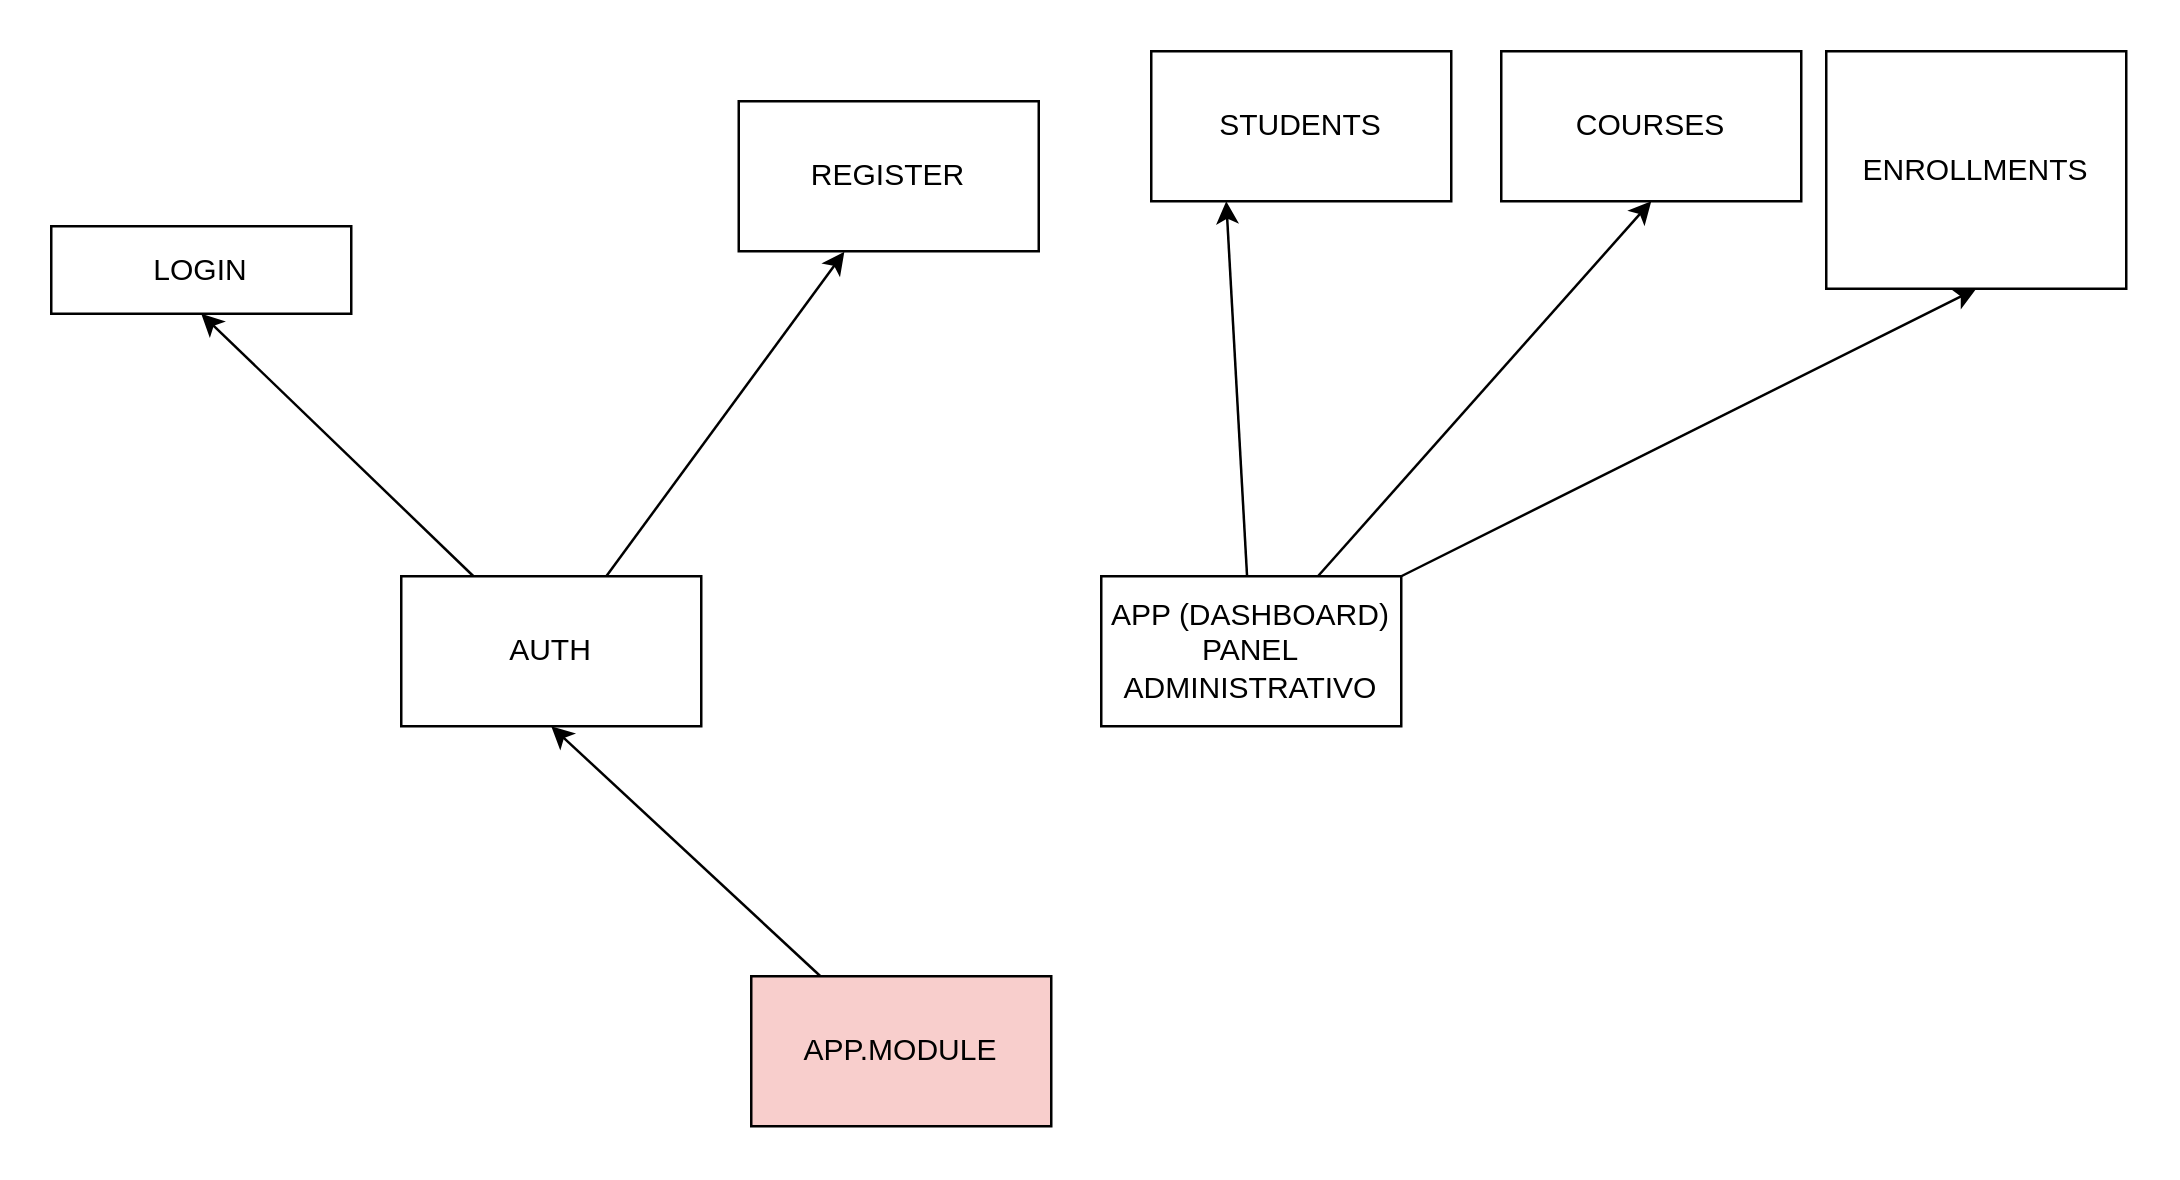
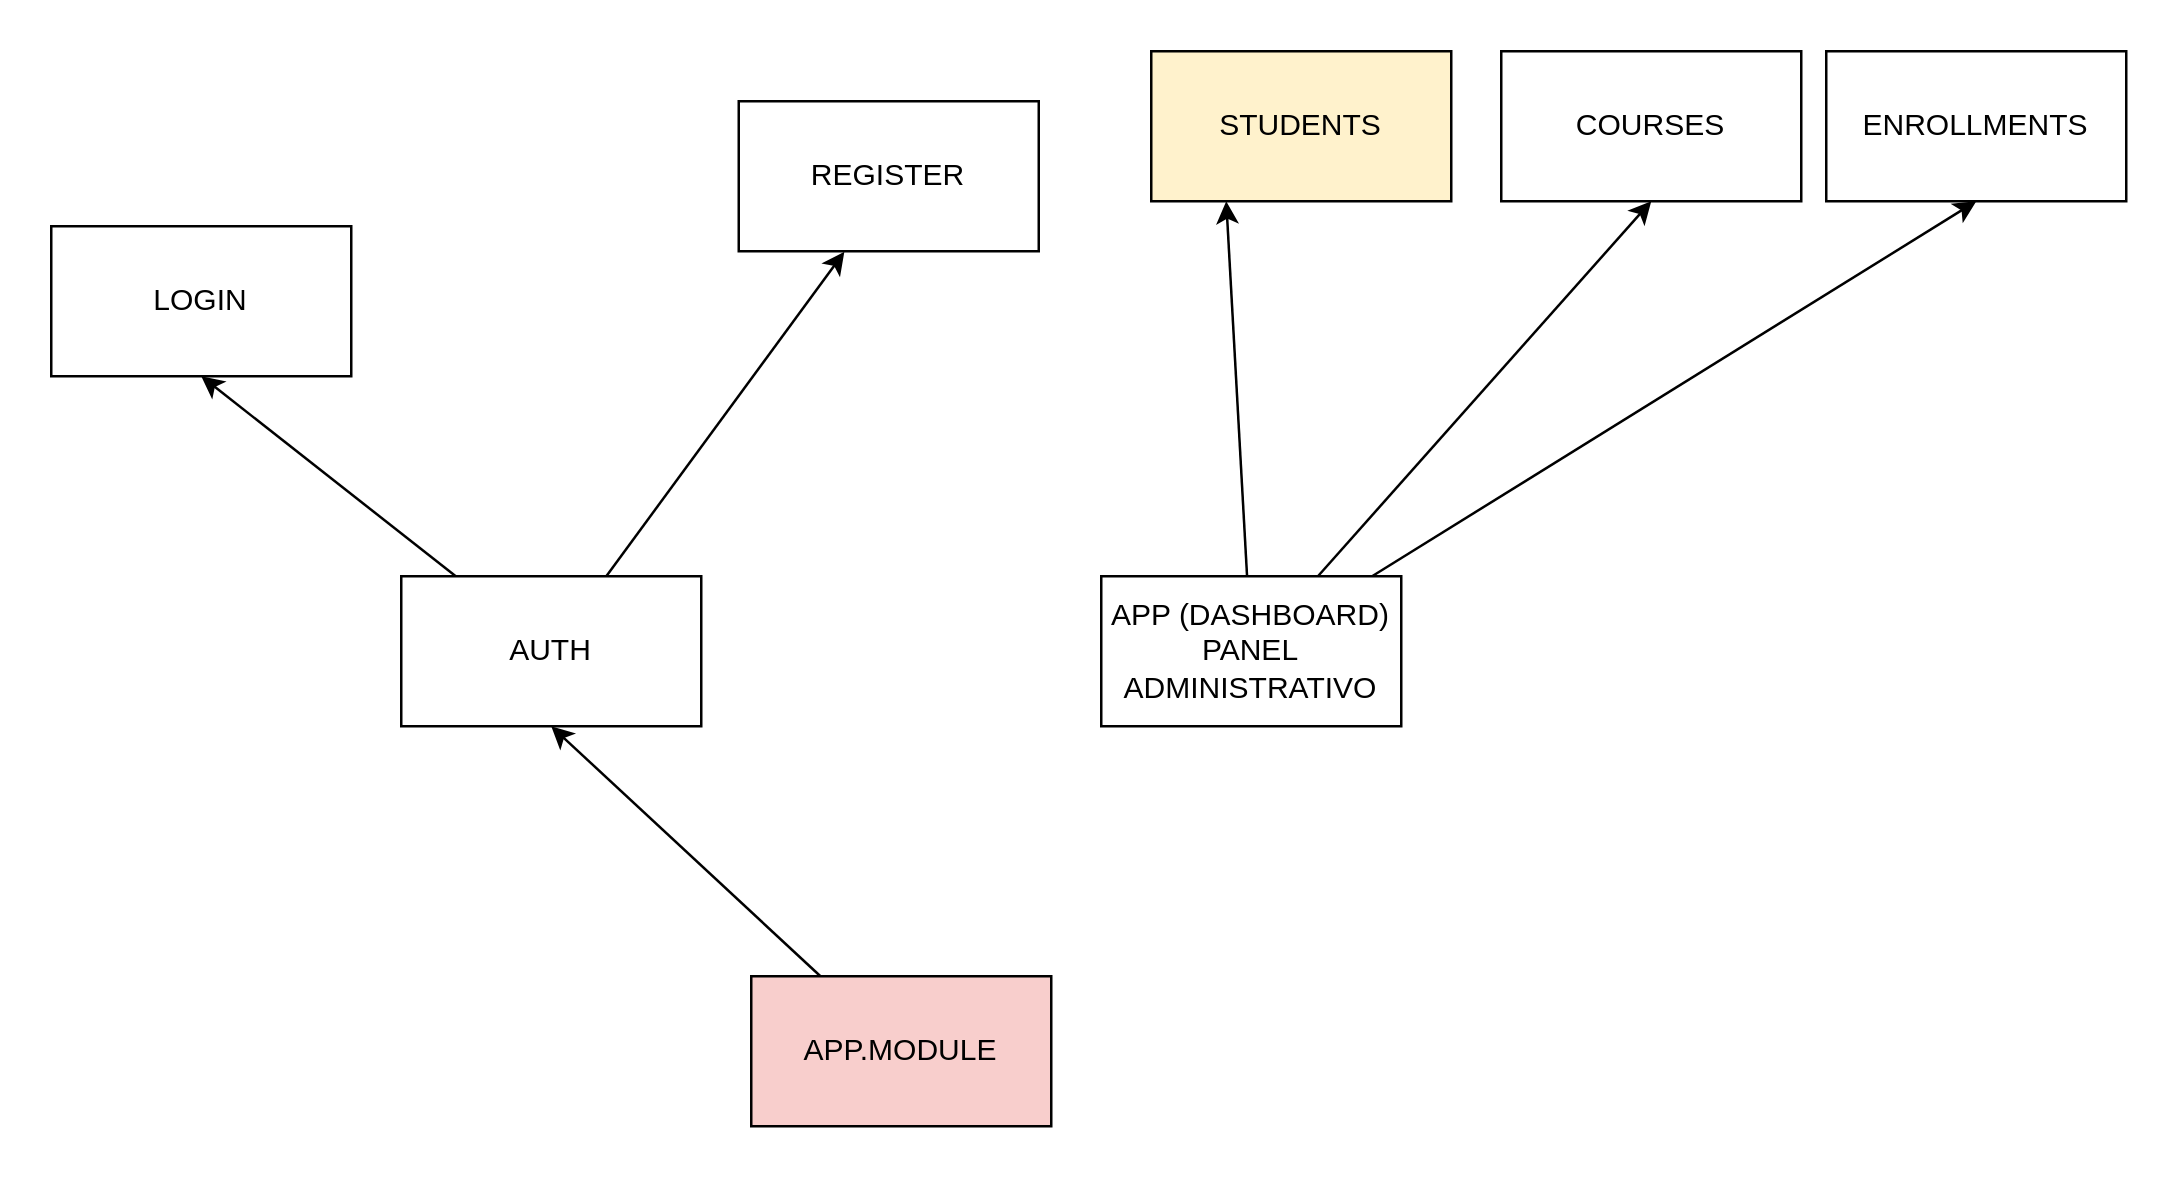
node "STUDENTS": fillcolor #ffffff -> #fff2cc
node "ENROLLMENTS": size 300x238 -> 300x150
node "LOGIN": size 300x88 -> 300x150
